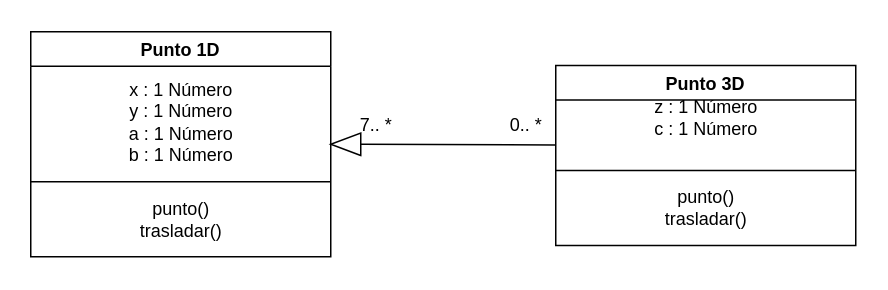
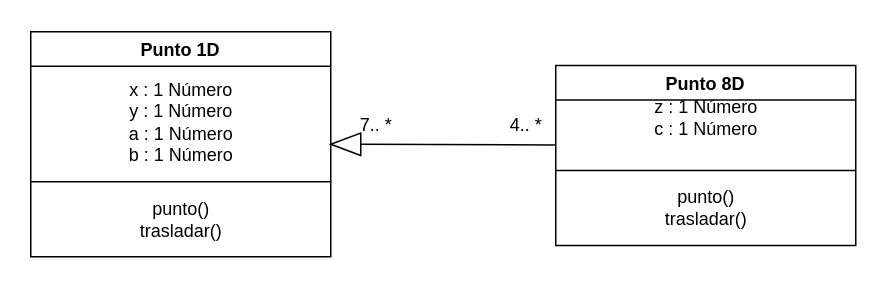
node "Punto 3D": label "Punto 3D" -> "Punto 8D"
node "0.. *": label "0.. *" -> "4.. *"
